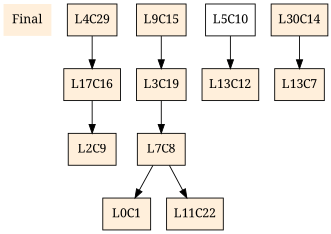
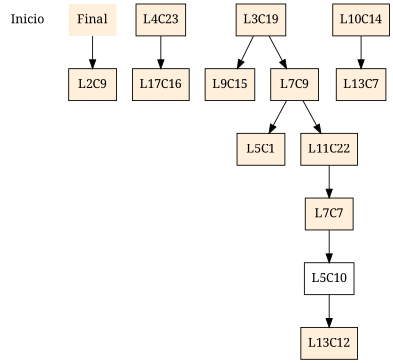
node "Inicio": added
node "L4C29": label "L4C29" -> "L4C23"
node "L30C14": label "L30C14" -> "L10C14"
edge "L9C15" -> "L3C19": reversed
edge "L17C16" -> "L2C9": now "Final" -> "L2C9"
node "L7C8": label "L7C8" -> "L7C9"
node "L0C1": label "L0C1" -> "L5C1"
node "L7C7": added
